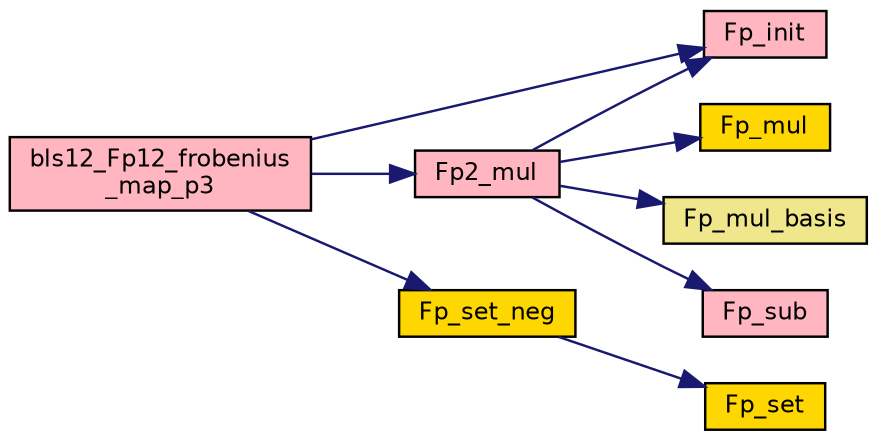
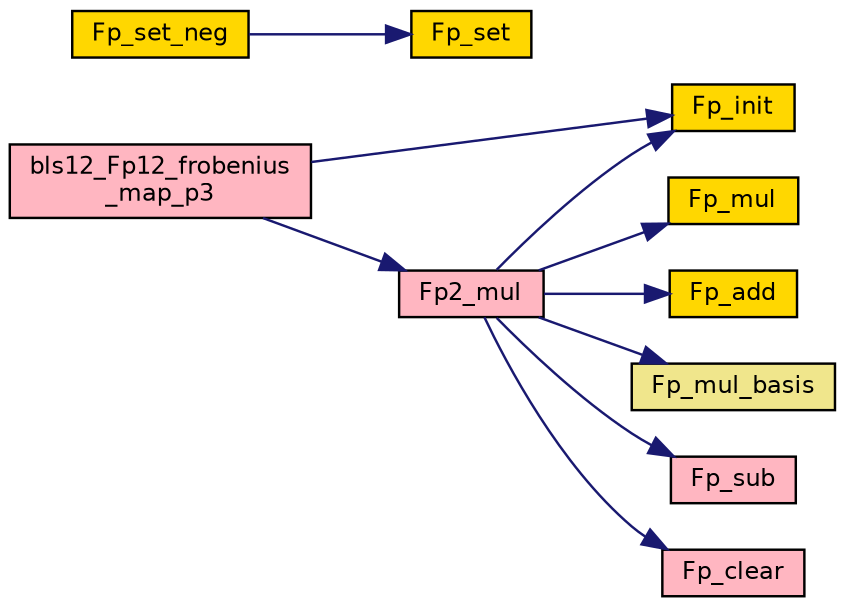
node "Fp_init": fillcolor lightpink -> gold
edge "bls12_Fp12_frobenius _map_p3" -> "Fp_set_neg": removed
node "Fp_add": added
node "Fp_clear": added
